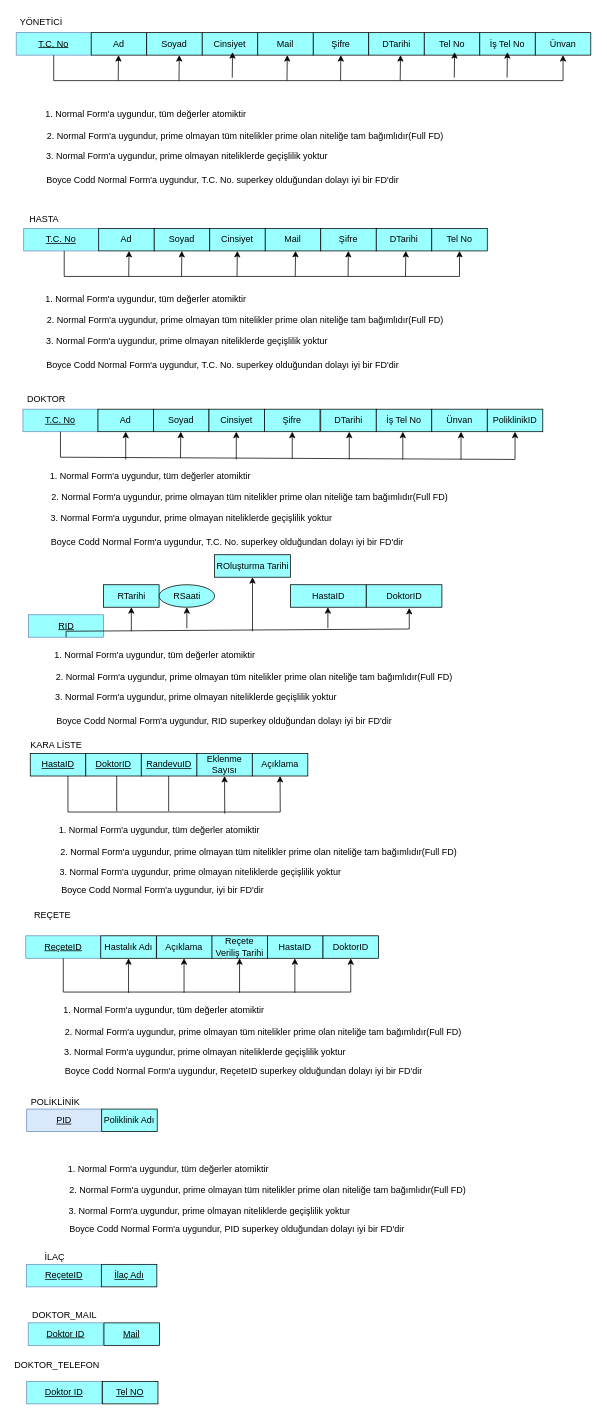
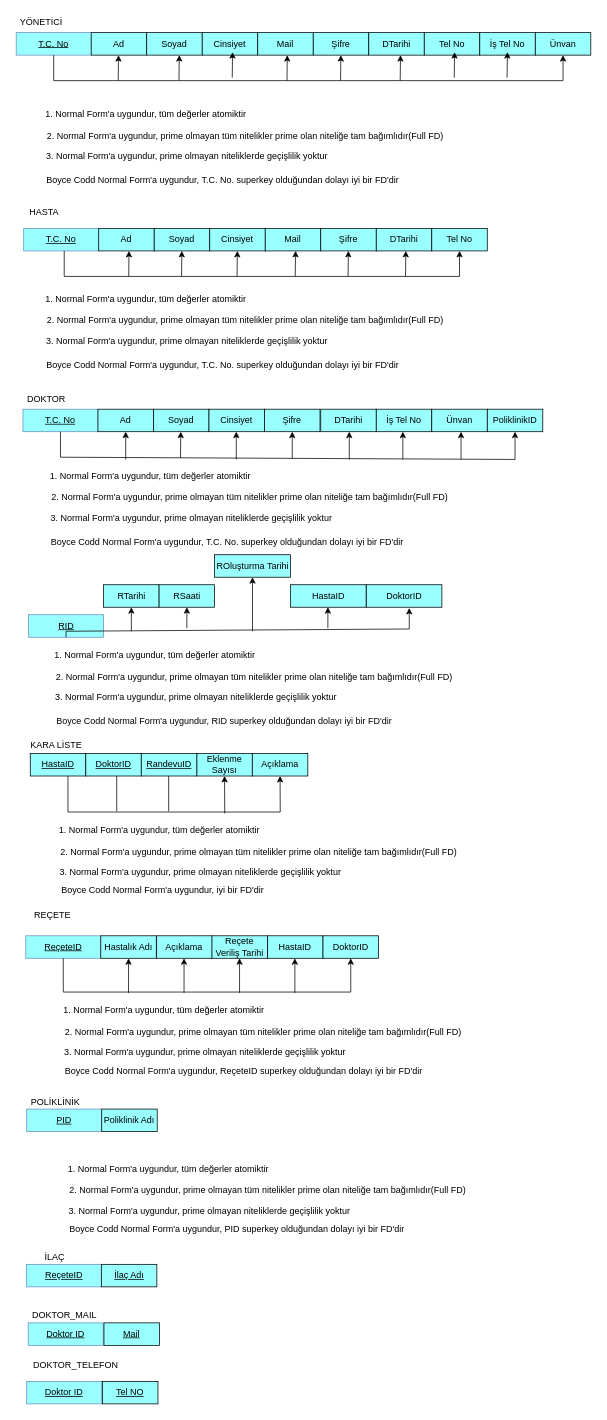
node "HASTA": moved (44, 219) -> (44, 212)
node "RSaati": shape ellipse -> rectangle
node "PID": fillcolor #dae8fc -> #99ffff
node "DOKTOR_TELEFON": moved (57, 1365) -> (75, 1365)
